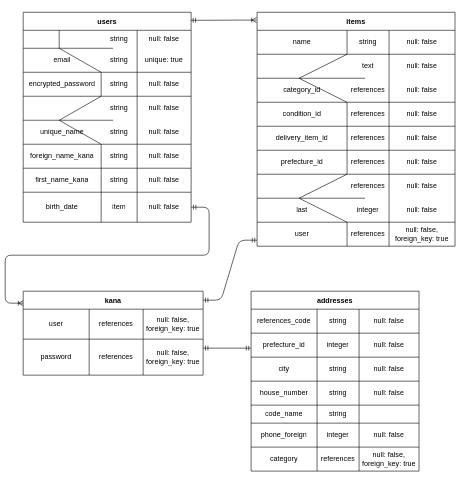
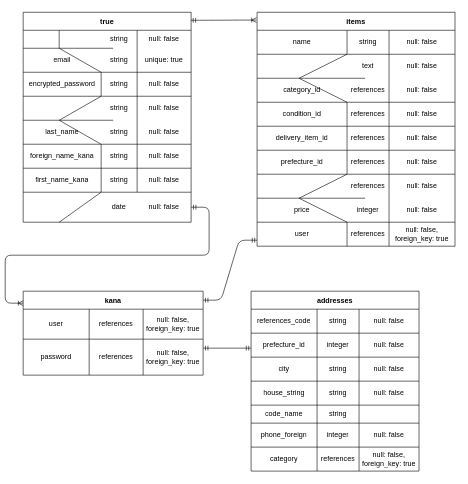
node "users": label "users" -> "true"
node "unique_name": label "unique_name" -> "last_name"
node "birth_date": removed
node "item": label "item" -> "date"
node "last": label "last" -> "price"
node "house_number": label "house_number" -> "house_string"
